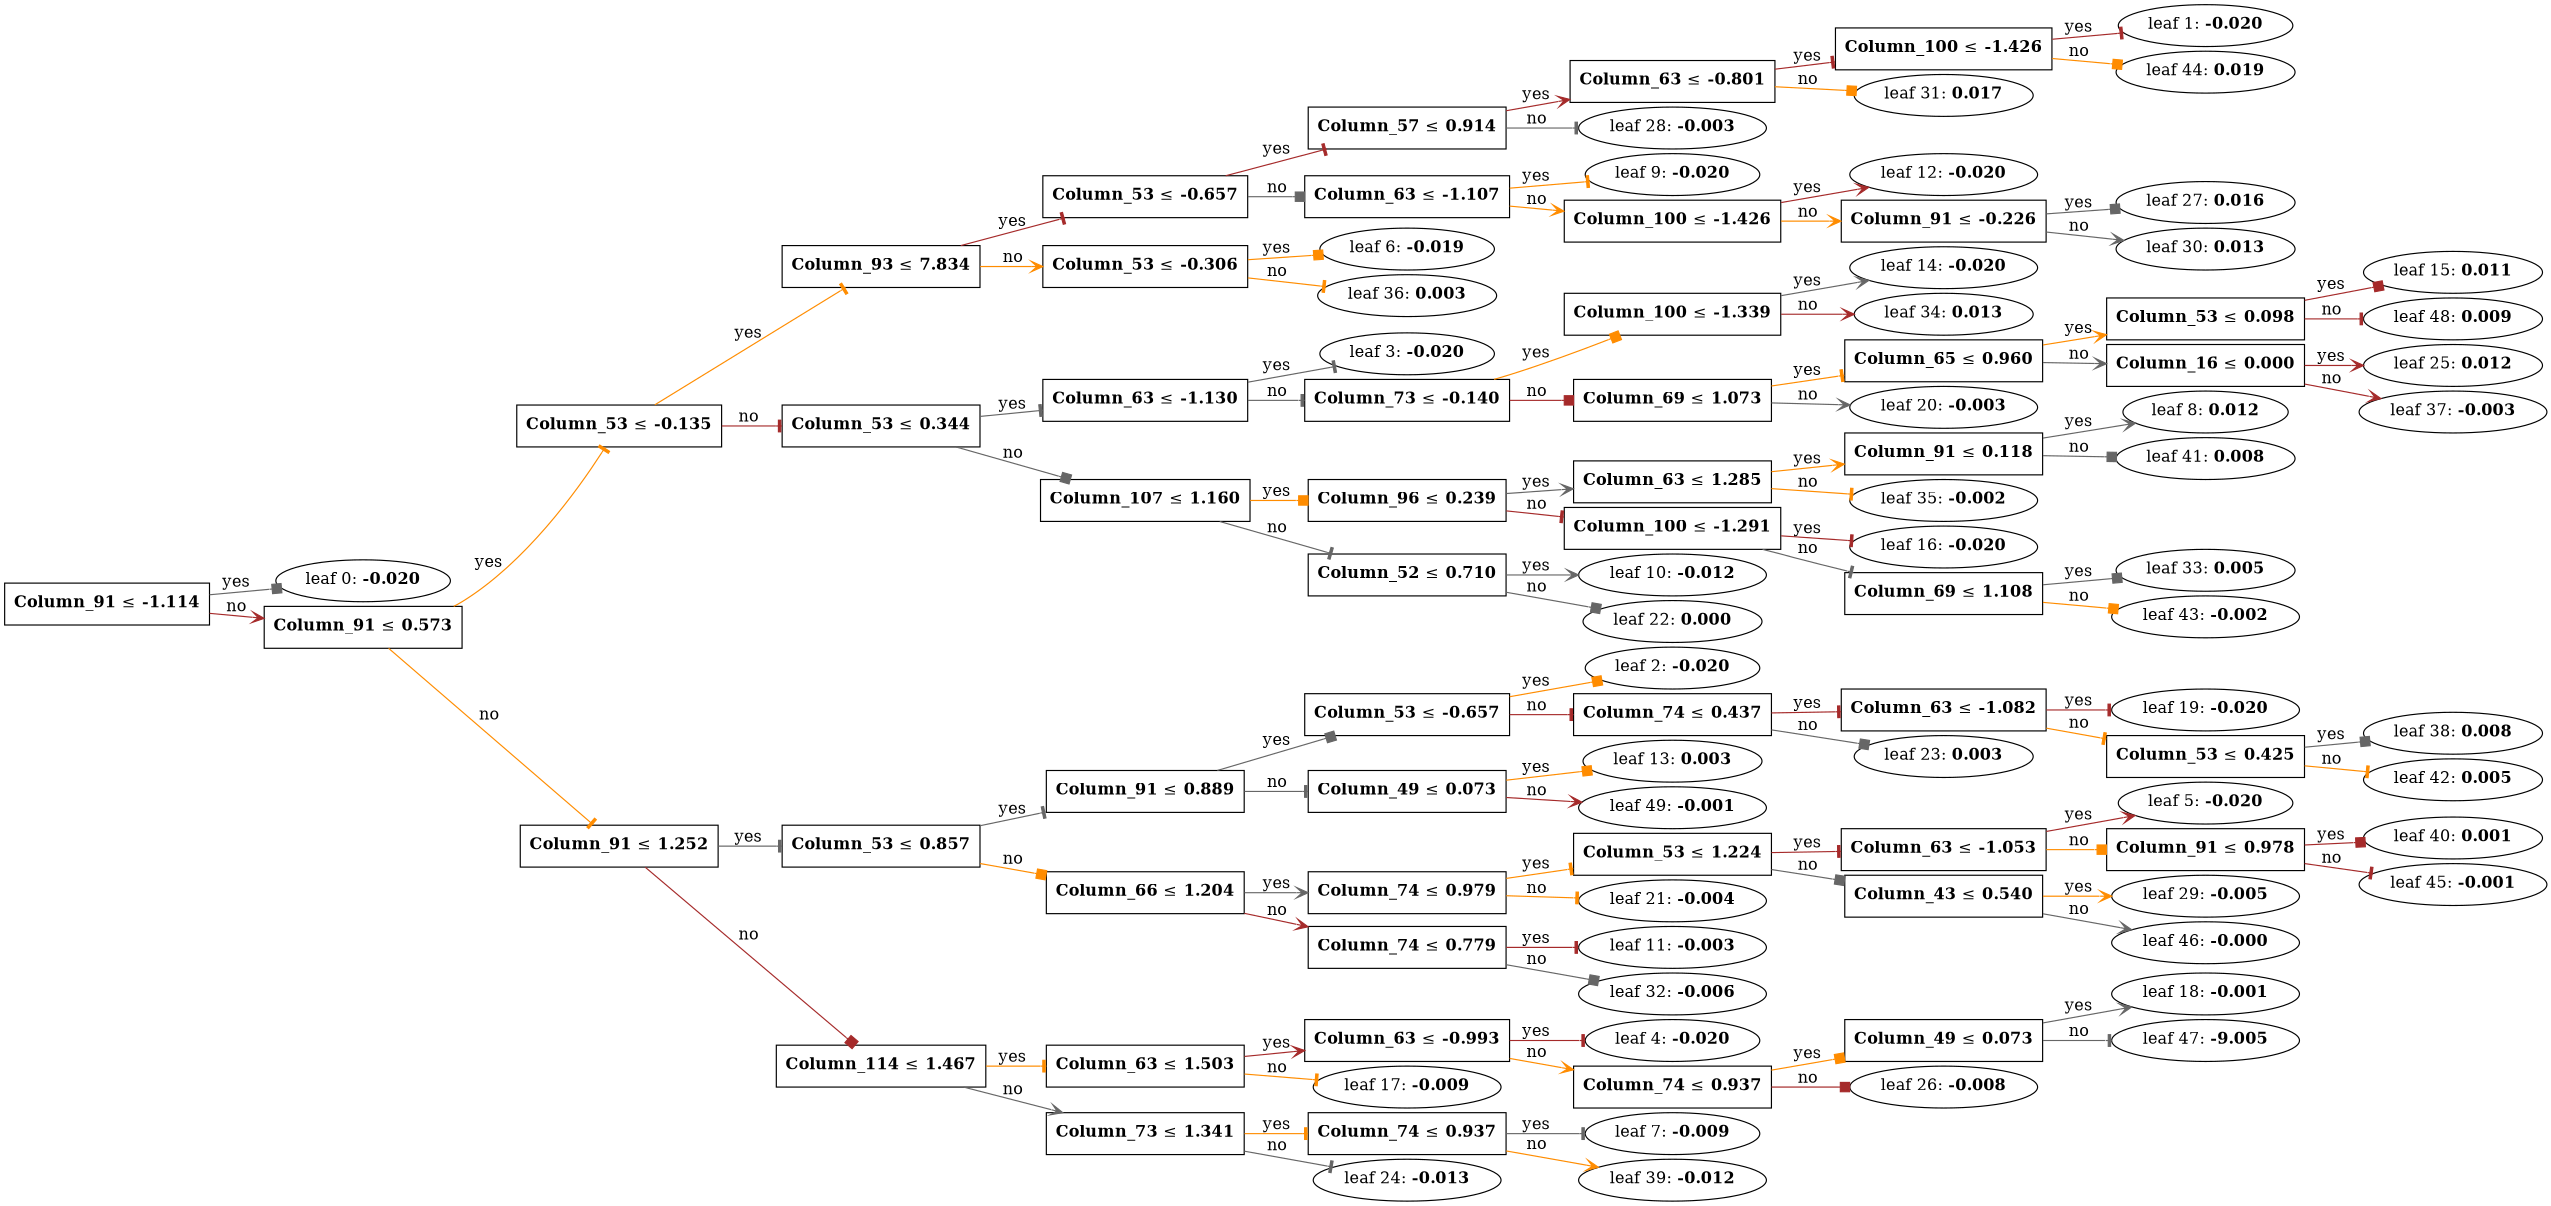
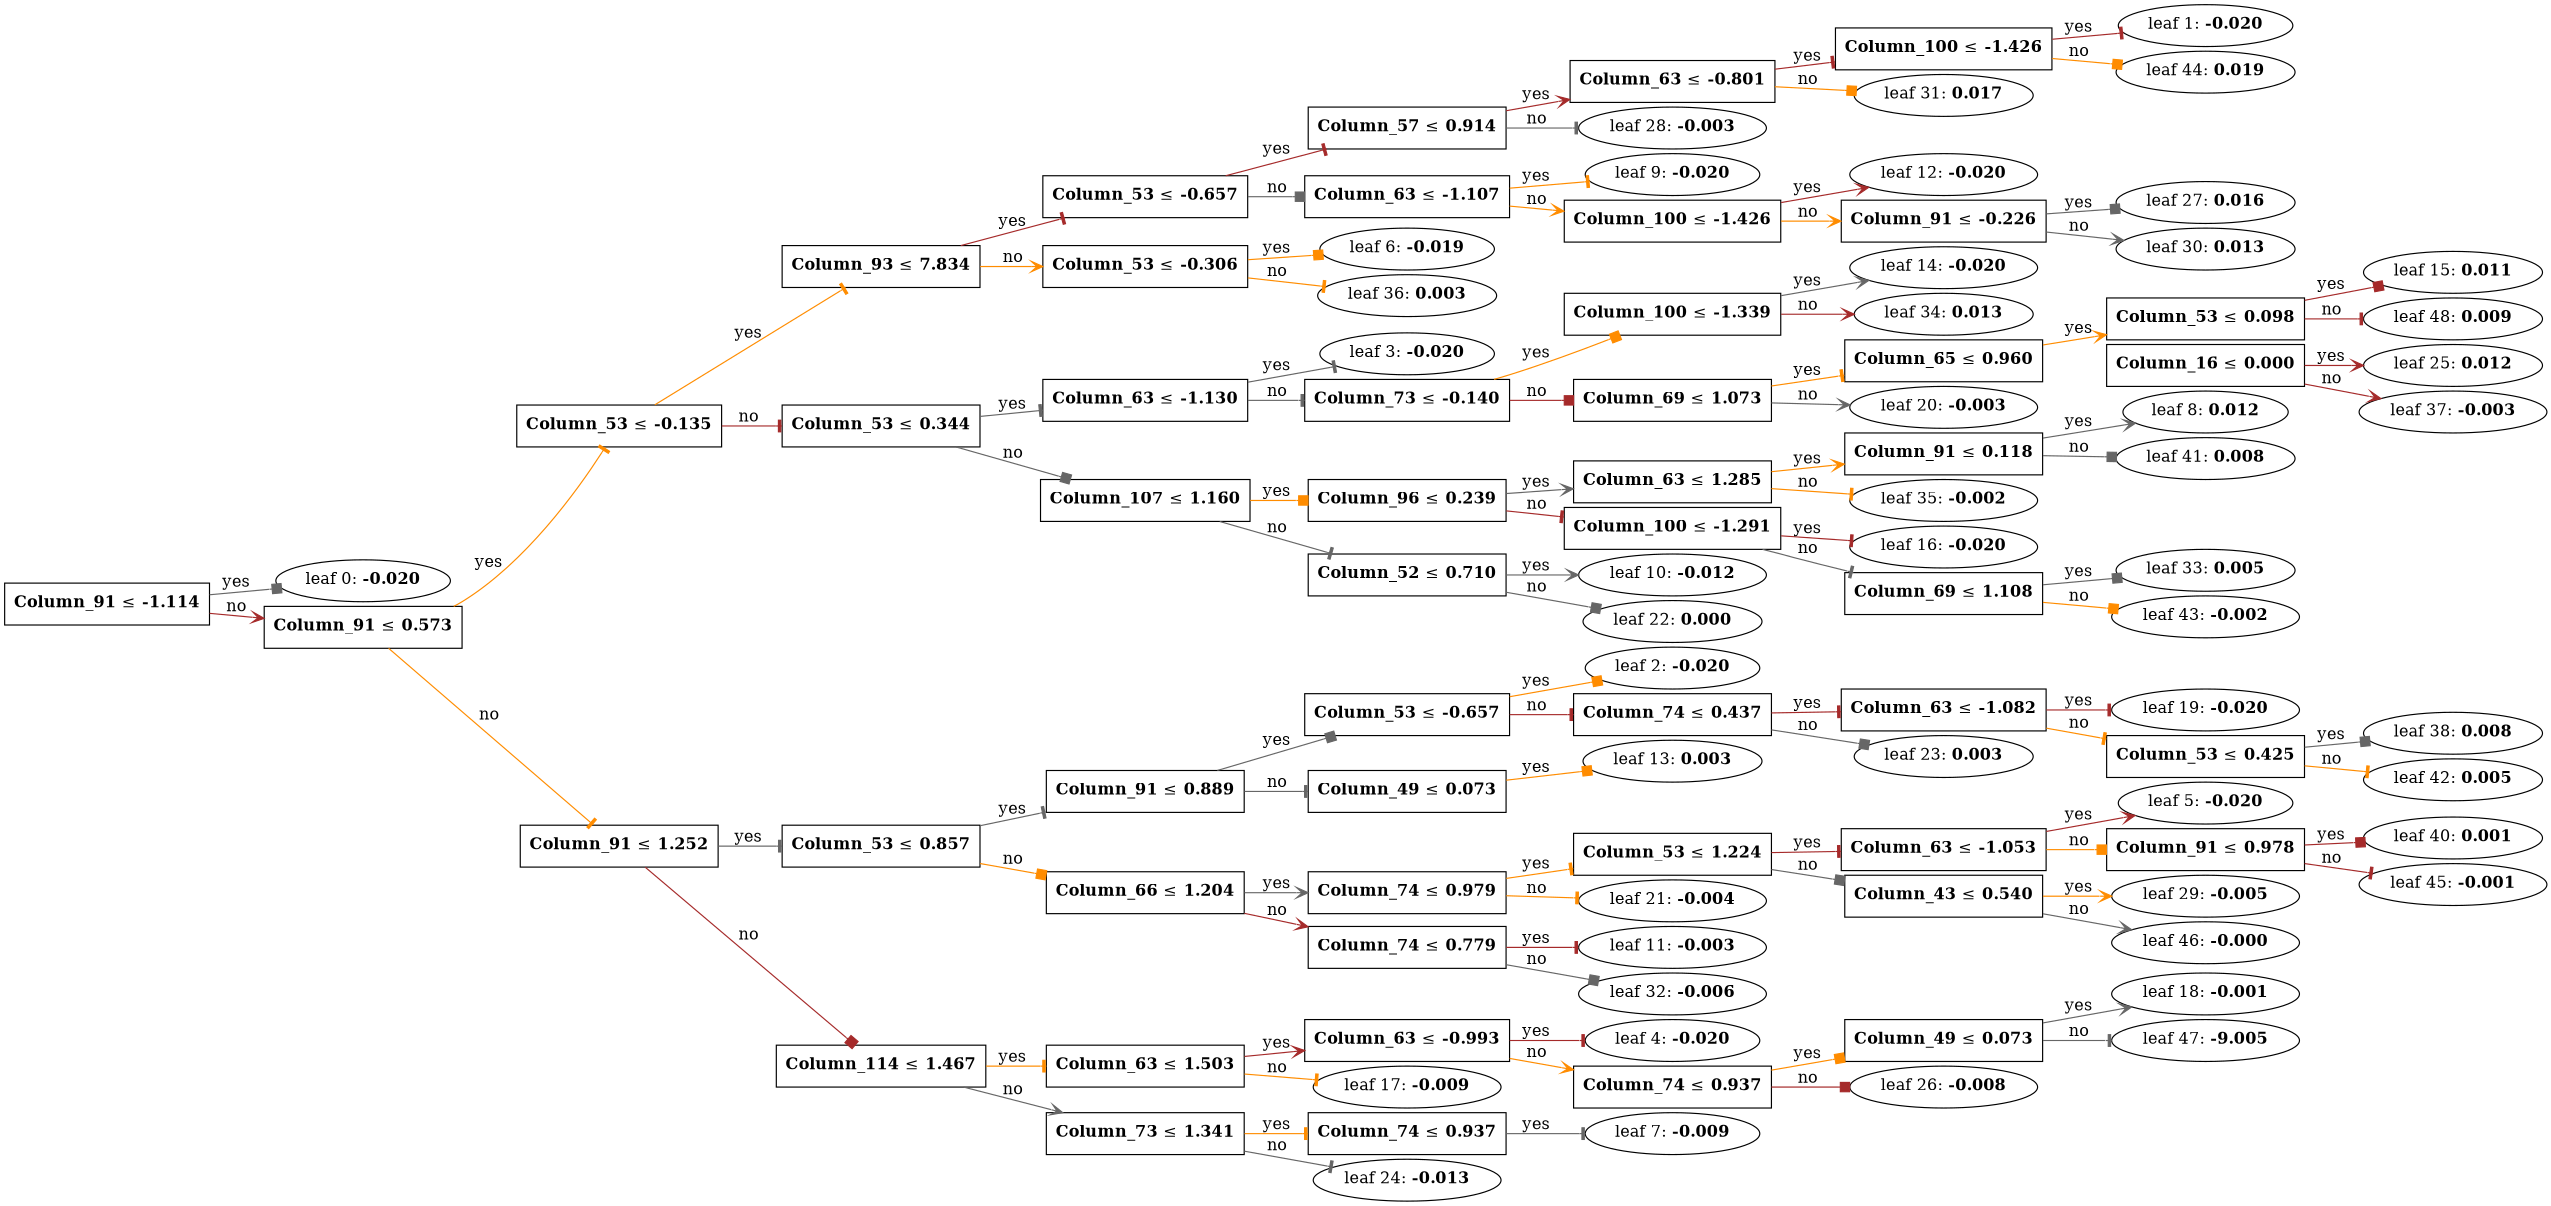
edge "Column_65" -> "Column_16": removed, label "no"
node "leaf 49:": removed
node "leaf 39:": removed
